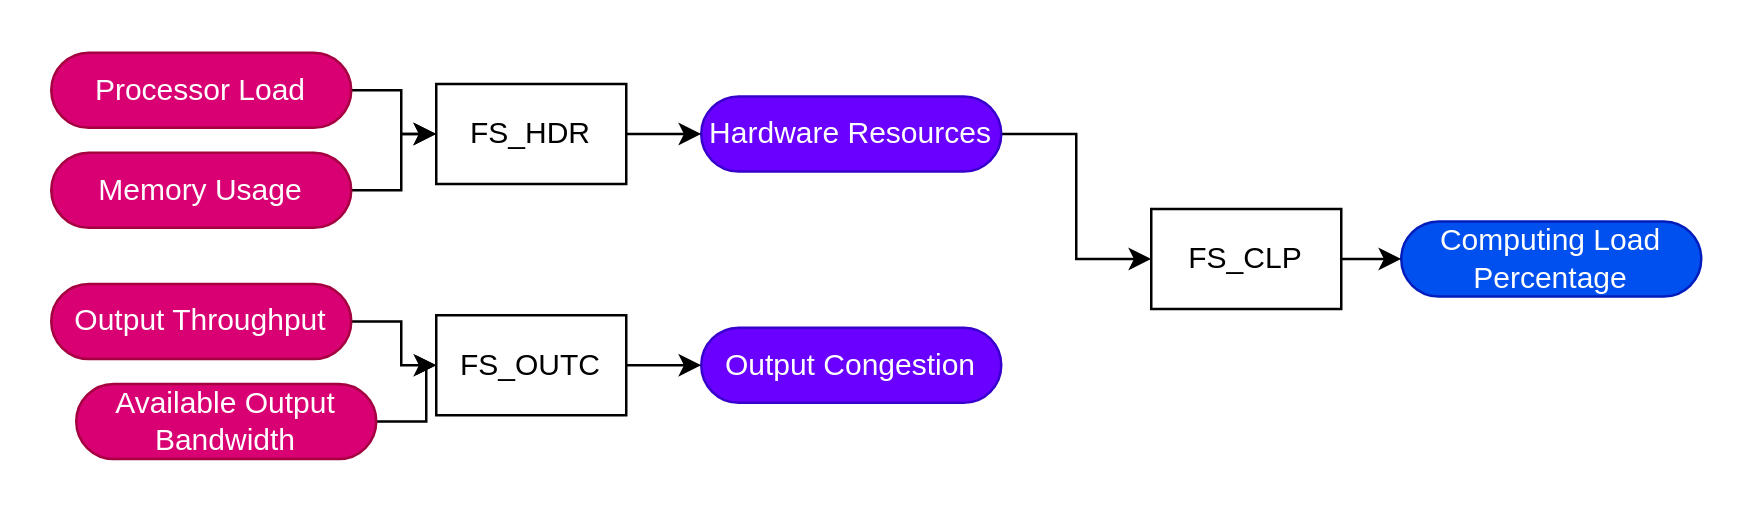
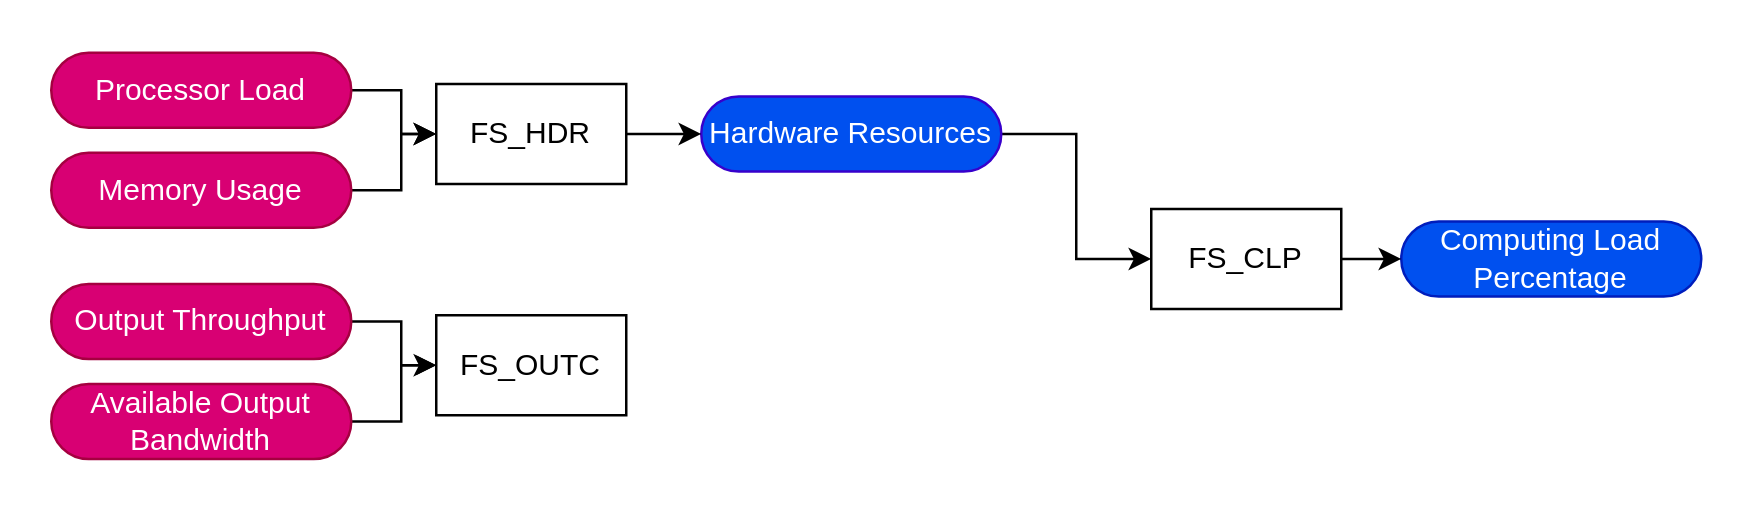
node "Hardware Resources": fillcolor #6a00ff -> #0050ef
edge "FS_OUTC" -> "Output Congestion": removed
node "Output Congestion": removed
node "Available Output Bandwidth": moved (226, 421) -> (201, 421)
